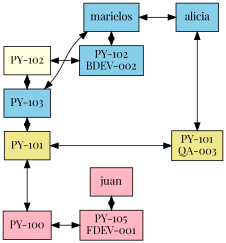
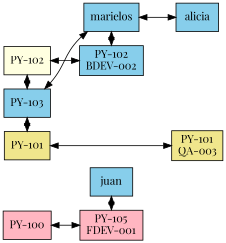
edge "alicia" -- "PY-101 QA-003": removed
node "juan": fillcolor lightpink -> skyblue
edge "PY-101" -- "PY-100": removed
